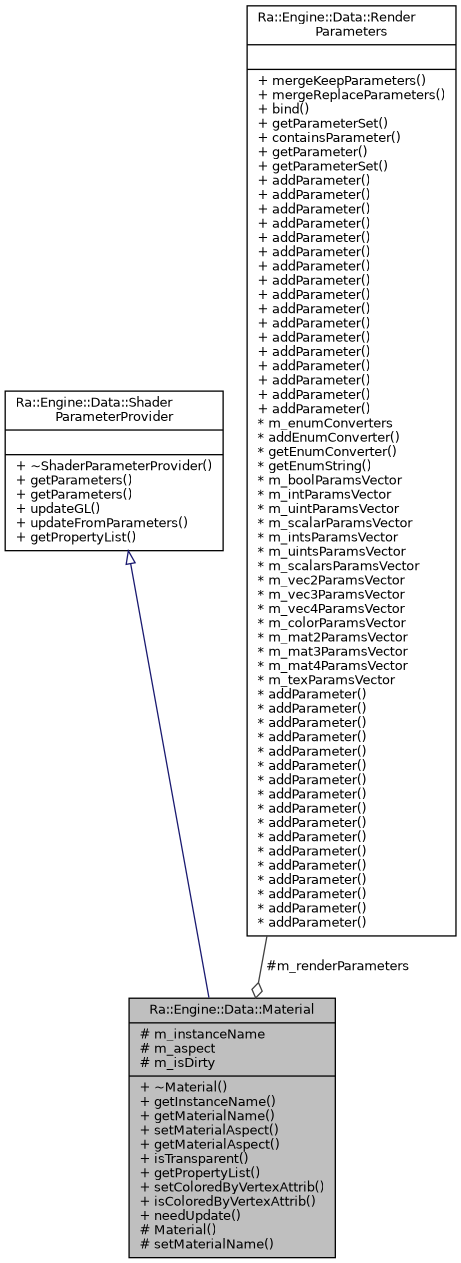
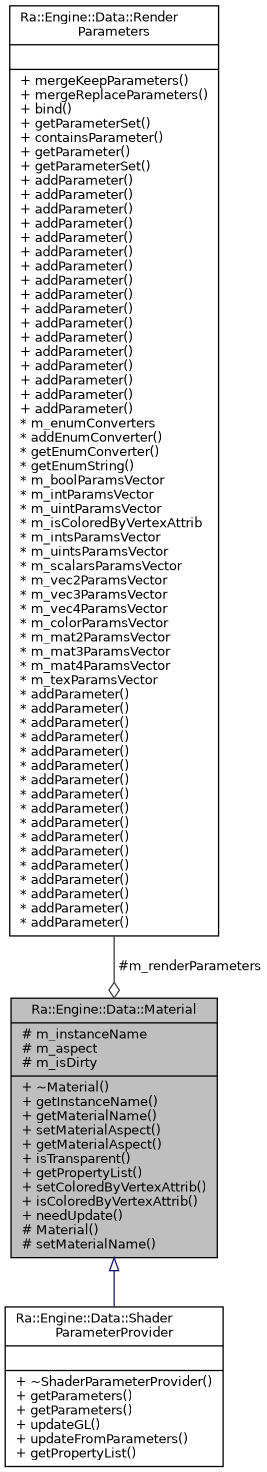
node "Ra::Engine::Data::Render": text "* m_scalarParamsVector" -> "* m_isColoredByVertexAttrib"
edge "Ra::Engine::Data::Material" -> "Ra::Engine::Data::Shader": reversed
